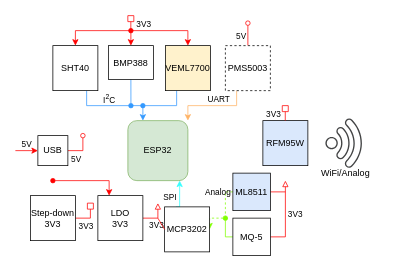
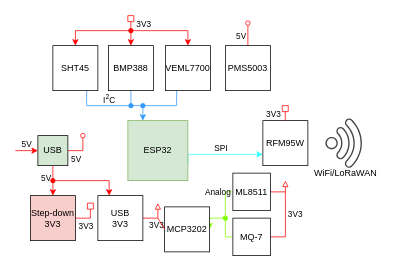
node "BMP388": size 45x34 -> 45x45
node "SHT40": label "SHT40" -> "SHT45"
node "VEML7700": fillcolor #fff2cc -> #ffffff
node "PMS5003": style dashed -> solid
edge "PMS5003" -> "ESP32": removed, label "UART"
node "RFM95W": fillcolor #dae8fc -> #ffffff
node "USB": fillcolor #ffffff -> #d5e8d4
node "ESP32": shape rounded rectangle -> rectangle
edge "ESP32" -> "RFM95W": added, label "SPI"
node "WiFi/Analog": label "WiFi/Analog" -> "WiFi/LoRaWAN"
edge "USB" -> "Step-down 3V3": added, label "5V"
node "ML8511": fillcolor #dae8fc -> #ffffff
edge "MCP3202" -> "ESP32": removed, label "SPI"
edge "ML8511" -> "MCP3202": style dashed -> solid
node "Step-down 3V3": fillcolor #ffffff -> #f8cecc
node "LDO 3V3": label "LDO 3V3" -> "USB 3V3"
node "MQ-5": label "MQ-5" -> "MQ-7"
